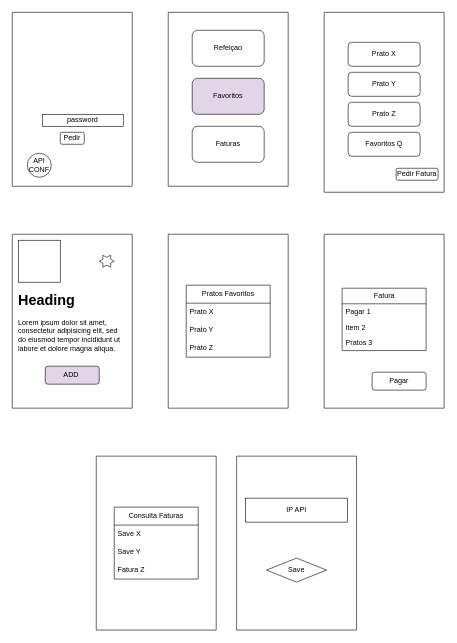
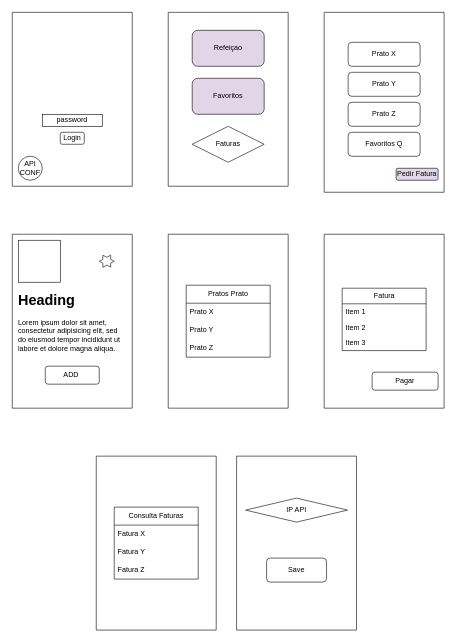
node "Refeiçao": fillcolor #ffffff -> #e1d5e7
node "password": size 81x12 -> 60x12
node "Pedir": label "Pedir" -> "Login"
node "Faturas": shape rounded rectangle -> diamond
node "API CONF": moved (39, 165) -> (30, 168)
node "Pedir Fatura": fillcolor #ffffff -> #e1d5e7
node "Pratos Favoritos": label "Pratos Favoritos" -> "Pratos Prato"
node "Pagar 1": label "Pagar 1" -> "Item 1"
node "Pratos 3": label "Pratos 3" -> "Item 3"
node "ADD": fillcolor #e1d5e7 -> #ffffff
node "Pagar": size 54x18 -> 66x18
node "IP API": shape rectangle -> diamond
node "Save X": label "Save X" -> "Fatura X"
node "Save Y": label "Save Y" -> "Fatura Y"
node "Save": shape diamond -> rounded rectangle
